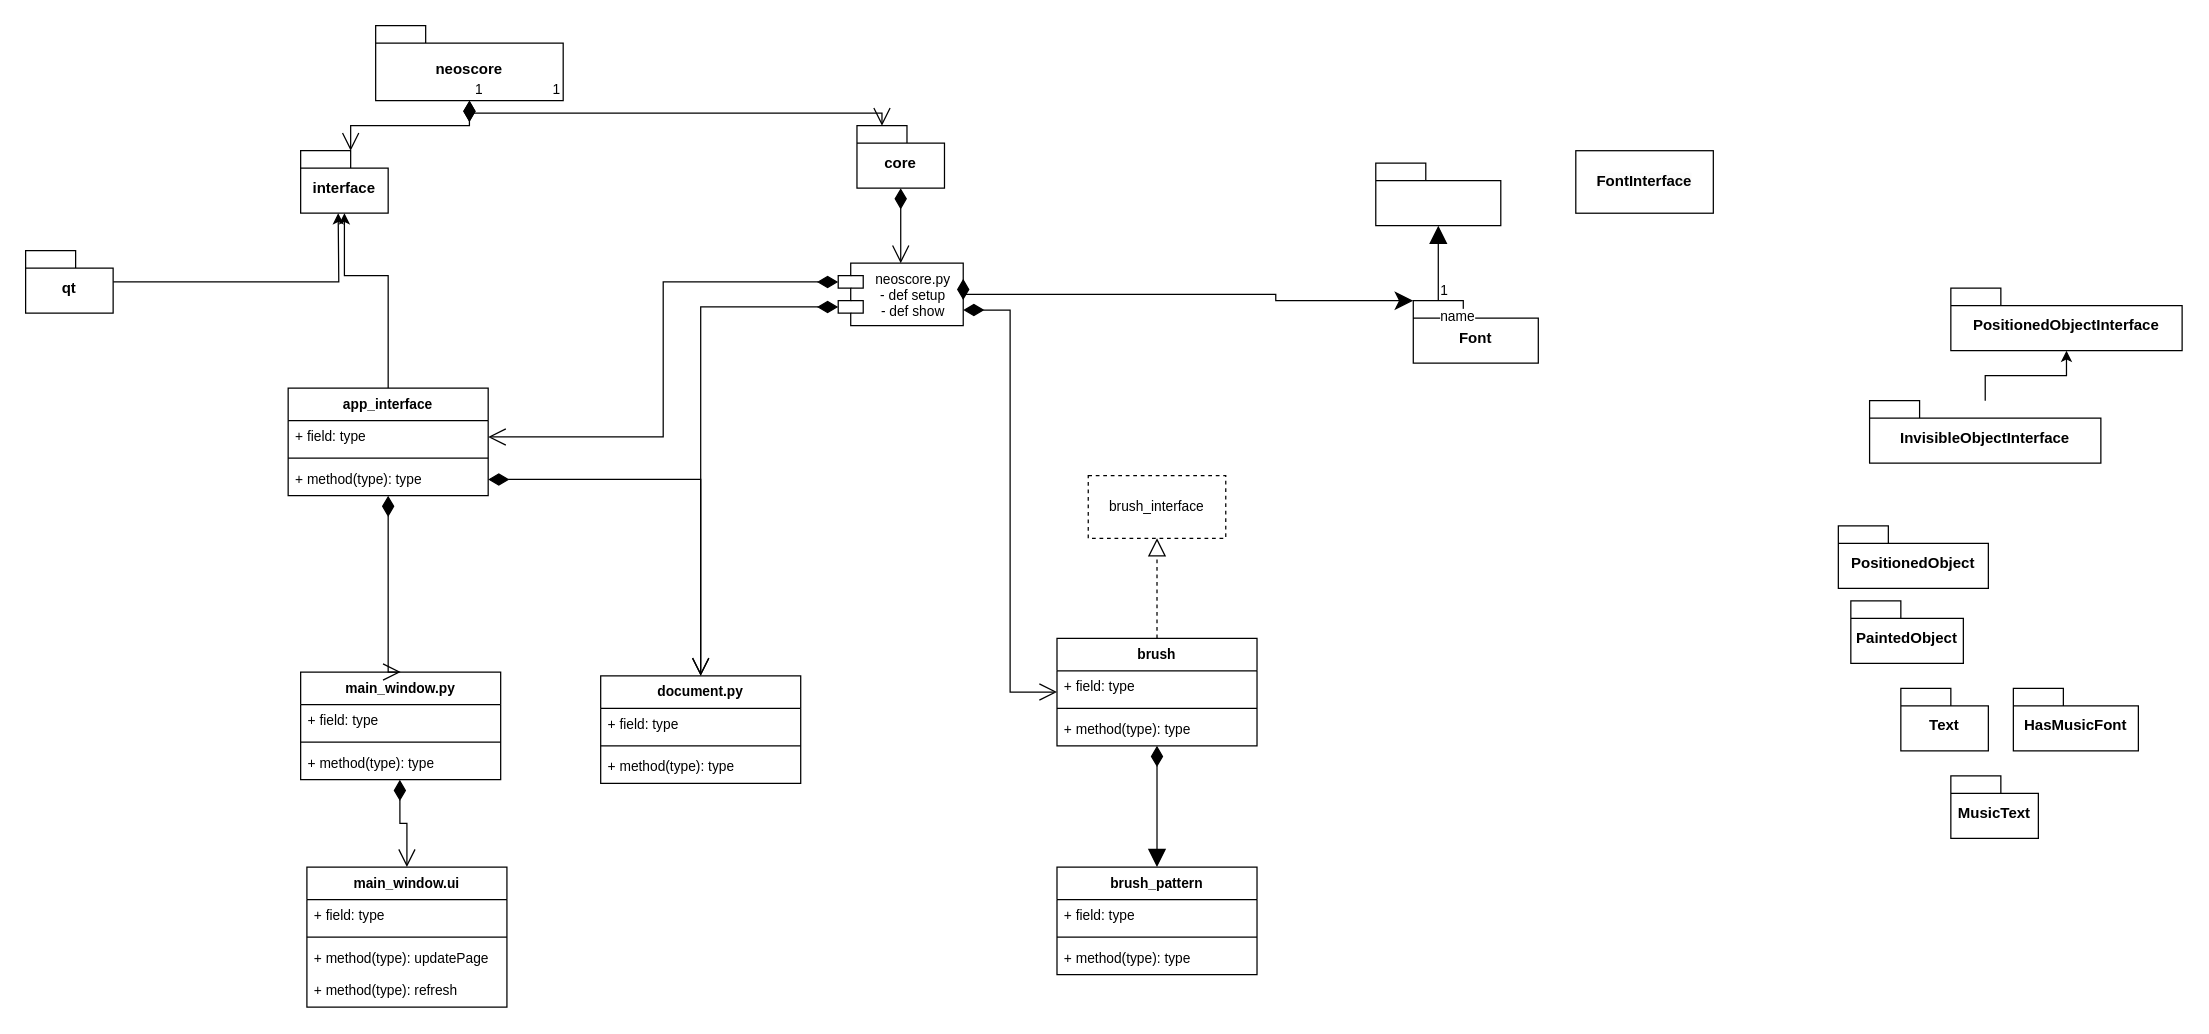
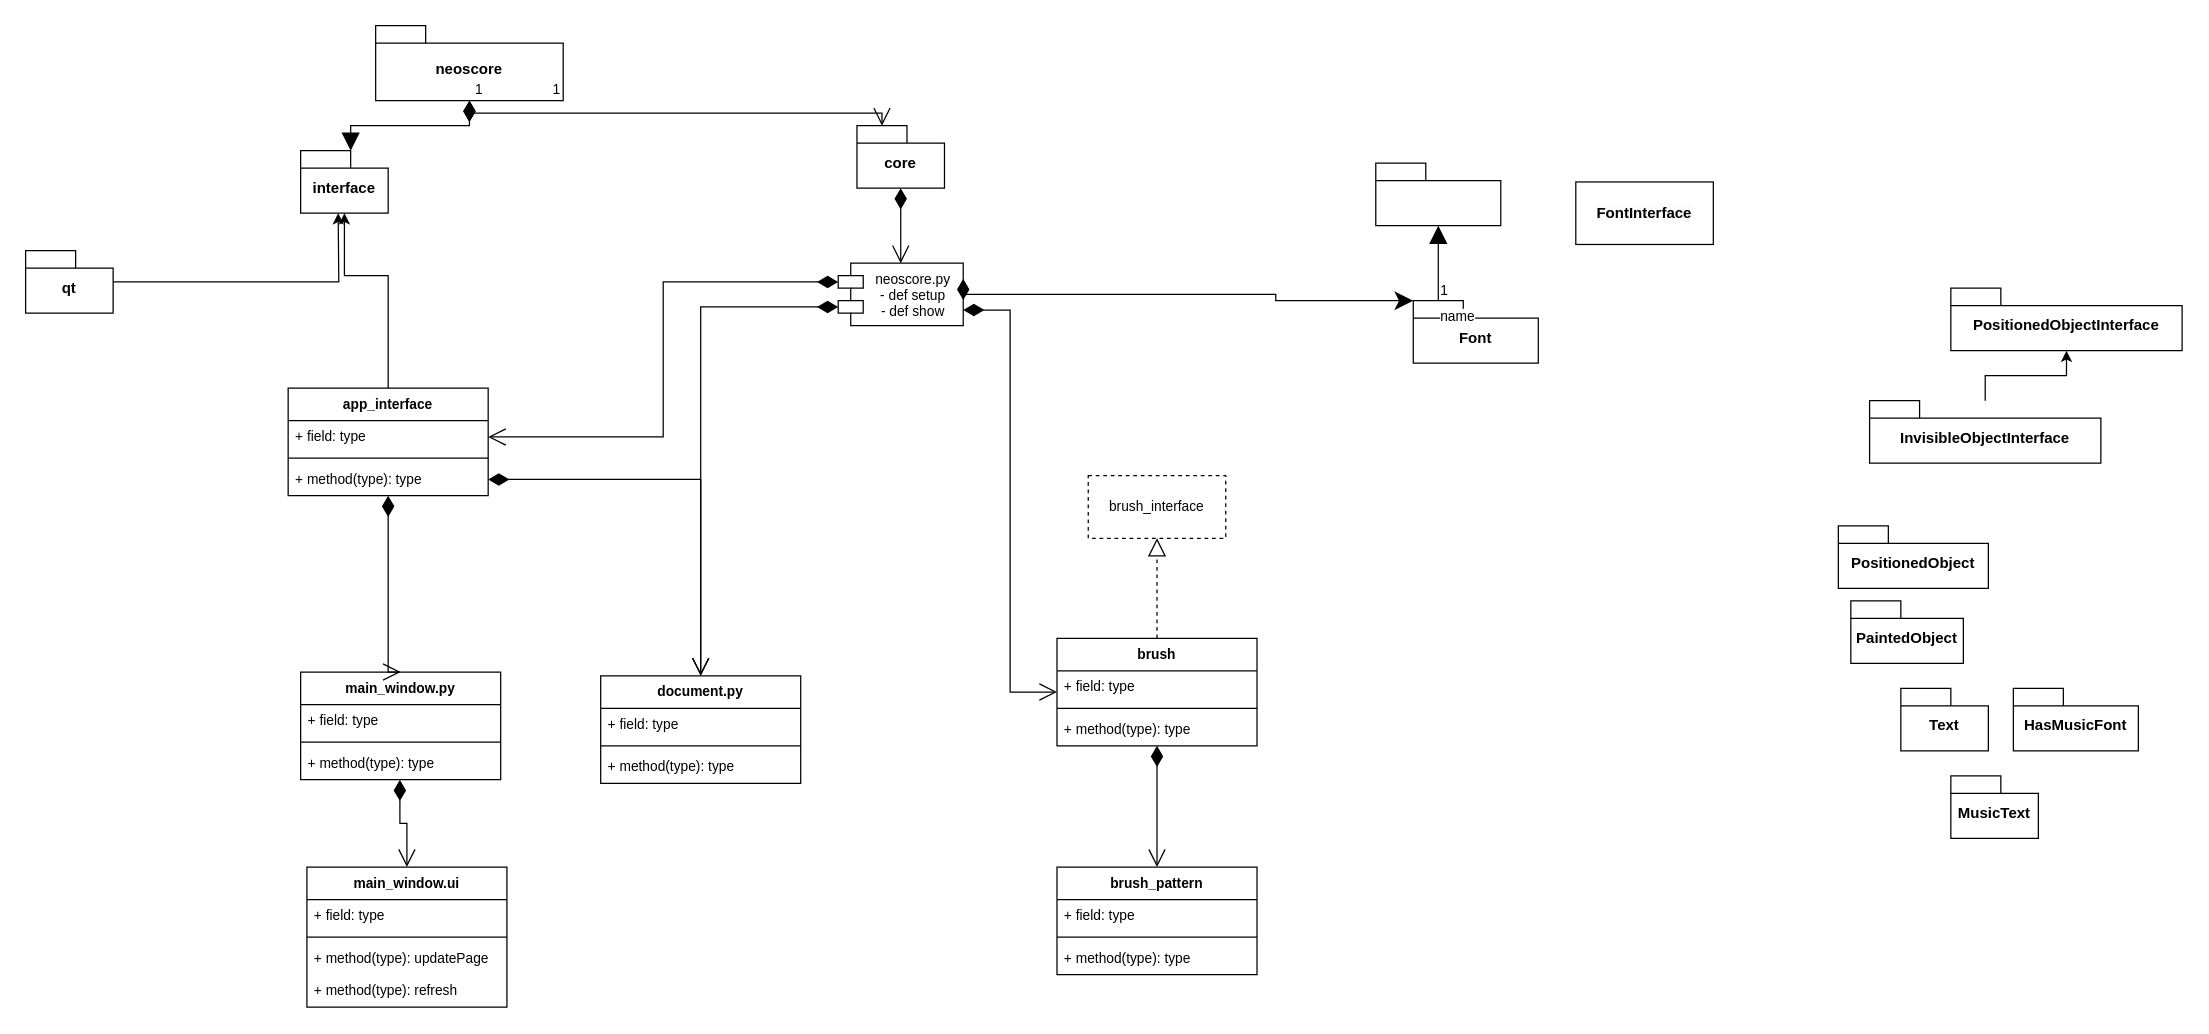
edge "neoscore" -- "interface": arrowhead open -> block
node "FontInterface": moved (1644, 182) -> (1644, 213)
edge "brush" -- "brush_pattern": arrowhead block -> open
